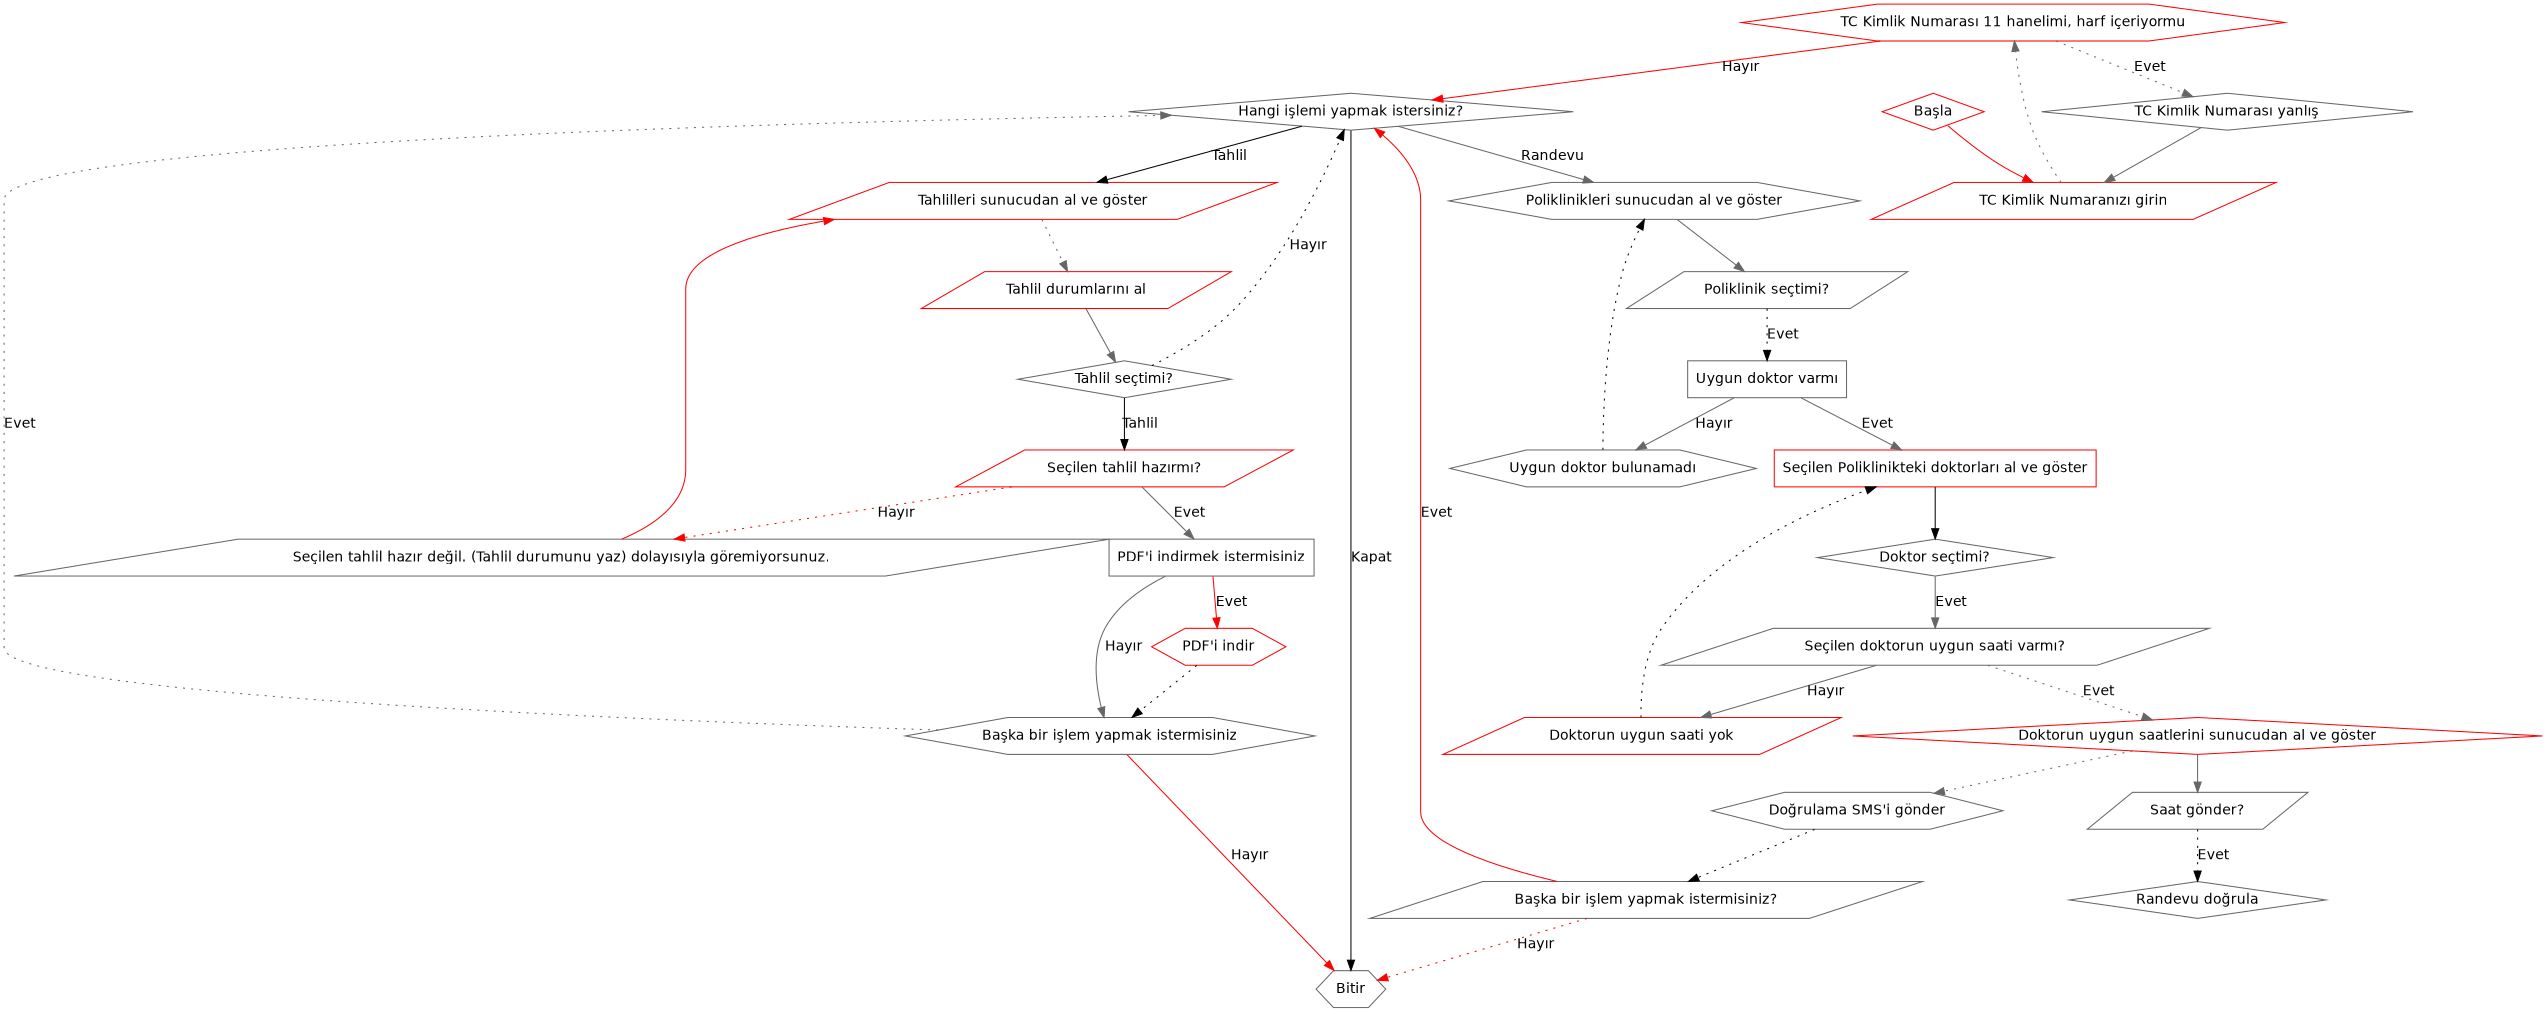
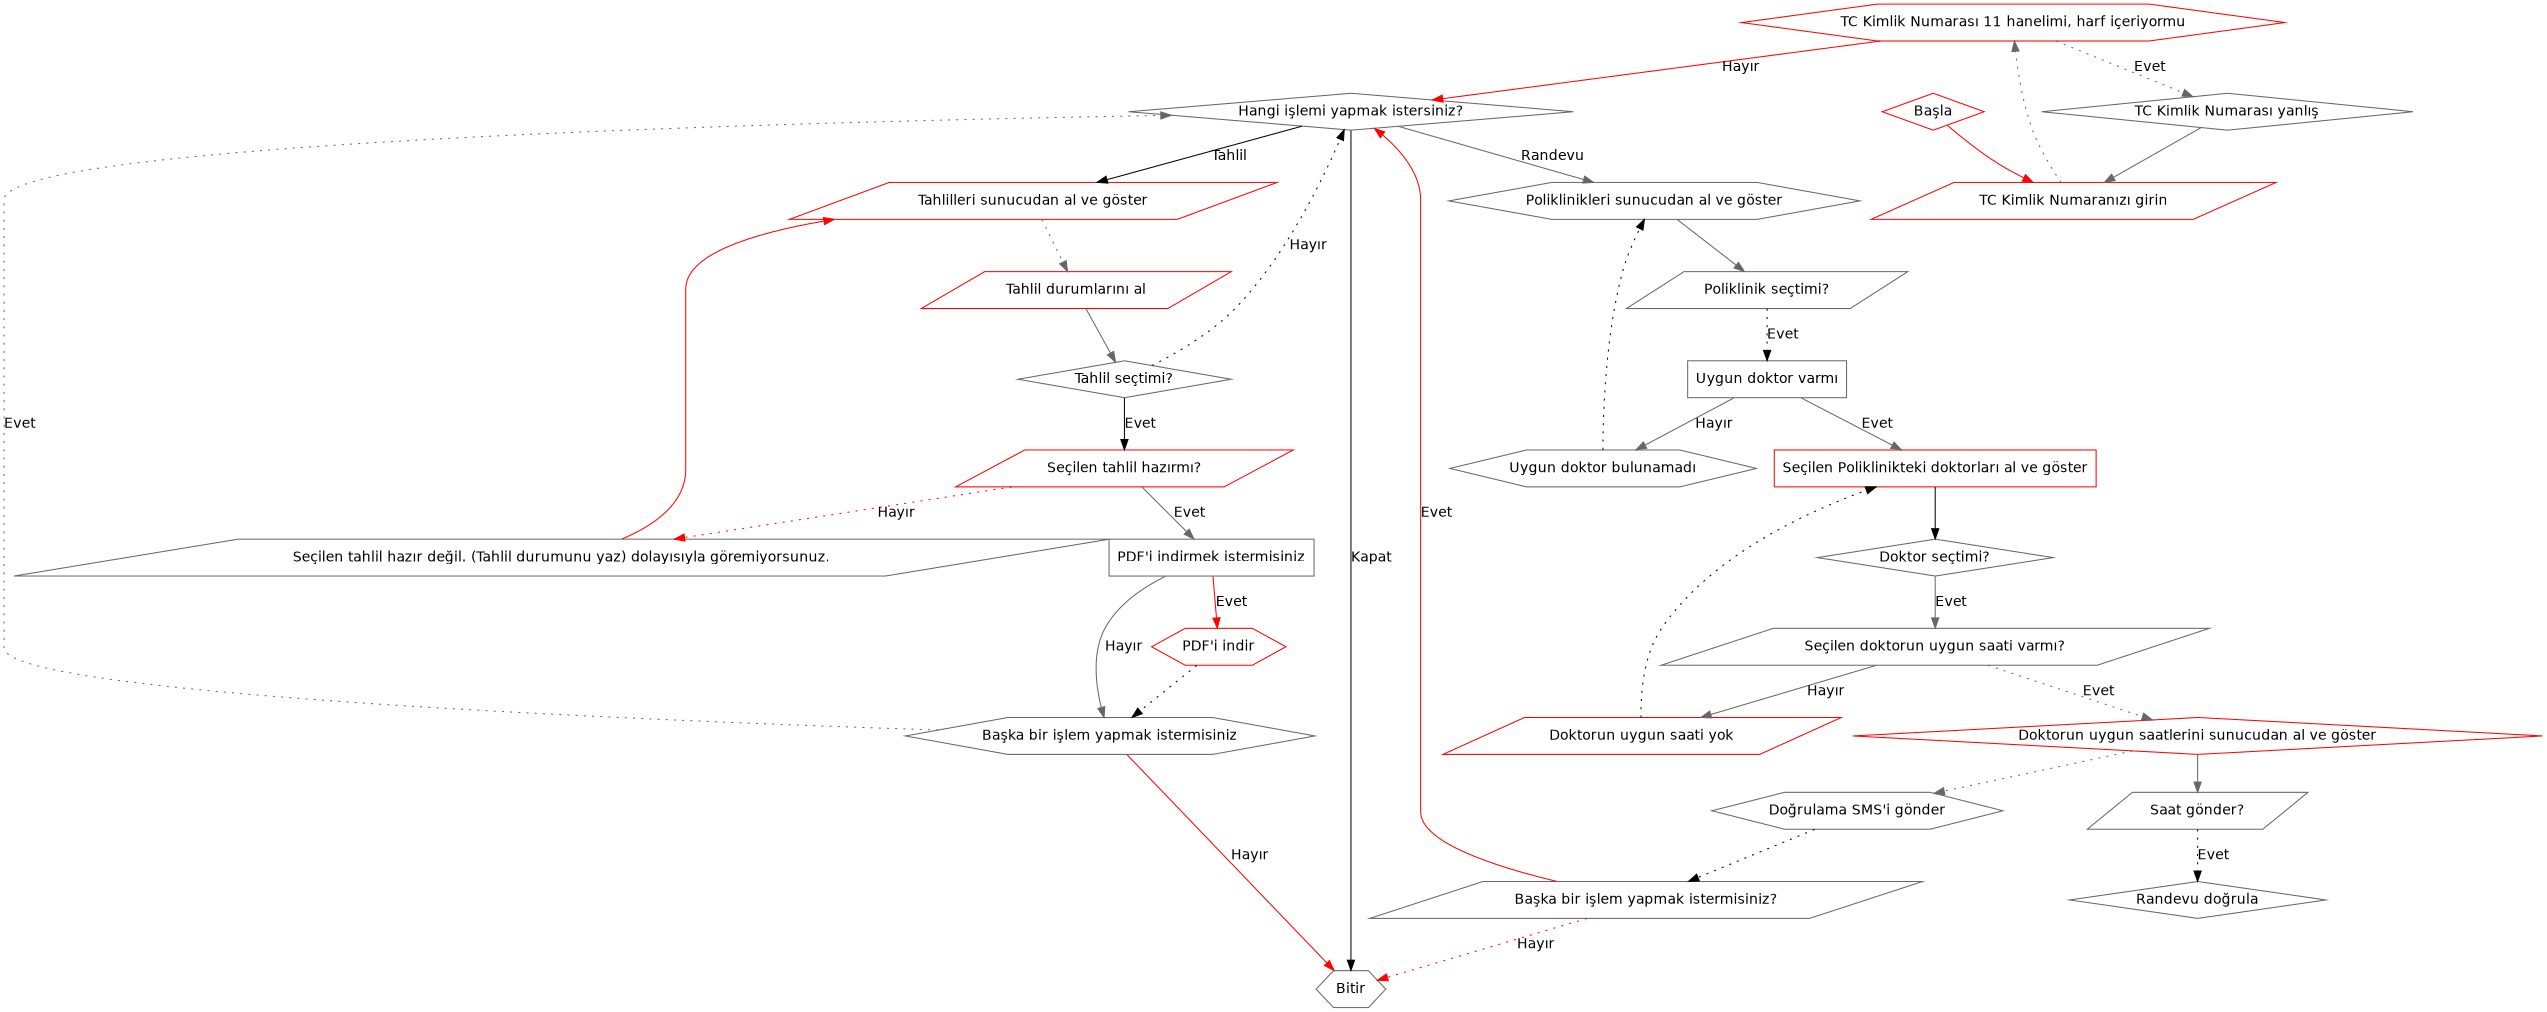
edge "Tahlil seçtimi?" -> "Seçilen tahlil hazırmı?": label "Tahlil" -> "Evet"
